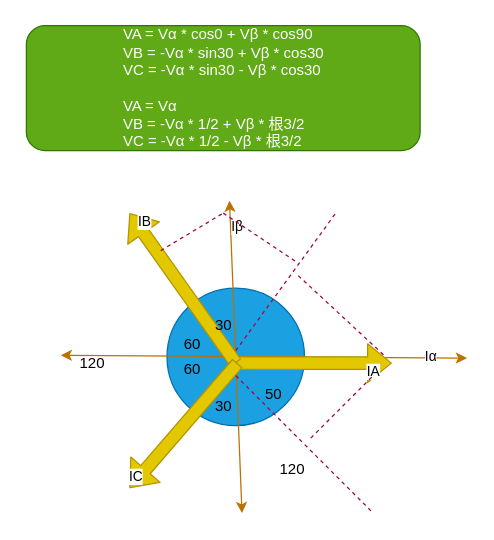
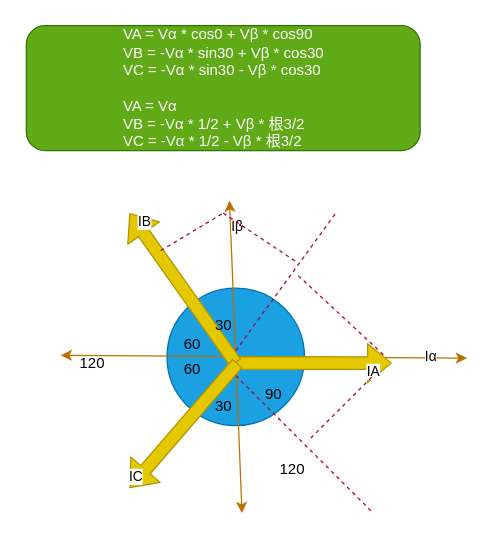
node "50": label "50" -> "90"
